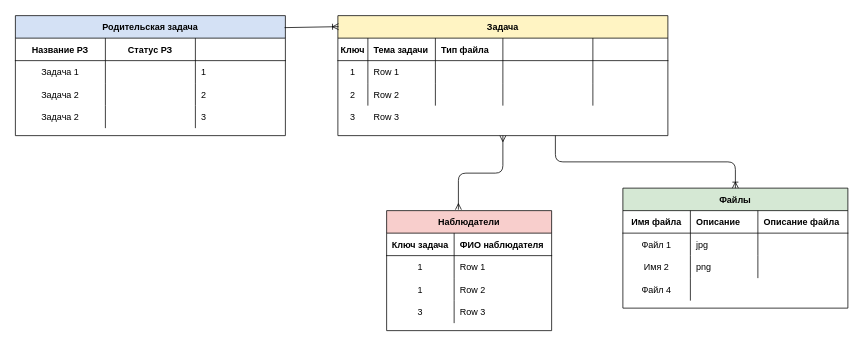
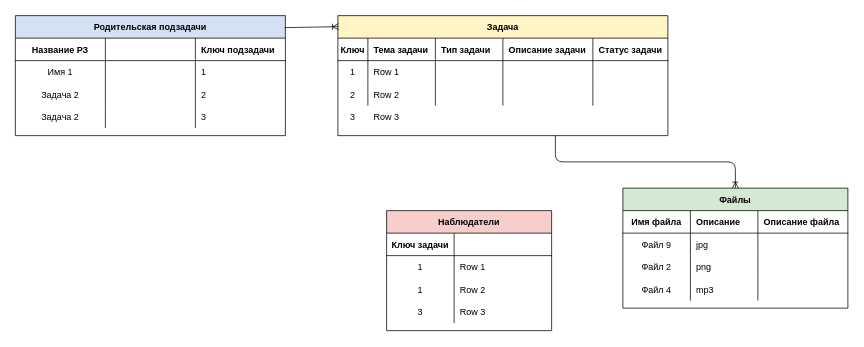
node "Родительская задача": label "Родительская задача" -> "Родительская подзадачи"
node "Статус РЗ": removed
node "Ключ подзадачи": added
node "Описание задачи": added
node "Статус задачи": added
node "Тип файла": label "Тип файла" -> "Тип задачи"
node "Задача 1": label "Задача 1" -> "Имя 1"
edge "Задача" -- "Наблюдатели": removed
node "ФИО наблюдателя": removed
node "Ключ задача": label "Ключ задача" -> "Ключ задачи"
node "Файл 1": label "Файл 1" -> "Файл 9"
node "Имя 2": label "Имя 2" -> "Файл 2"
node "mp3": added
